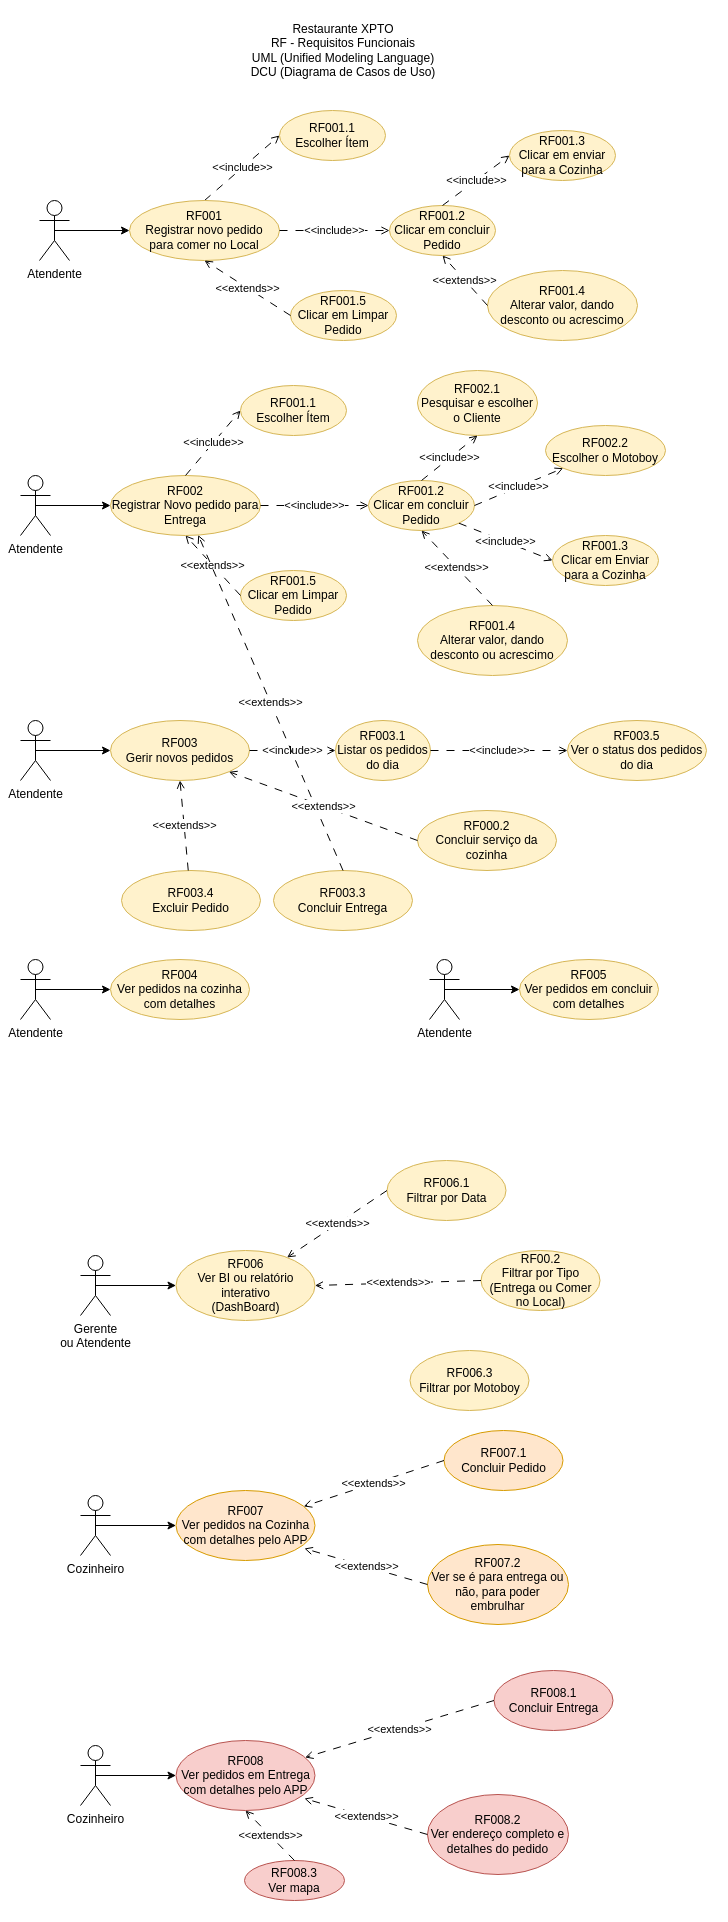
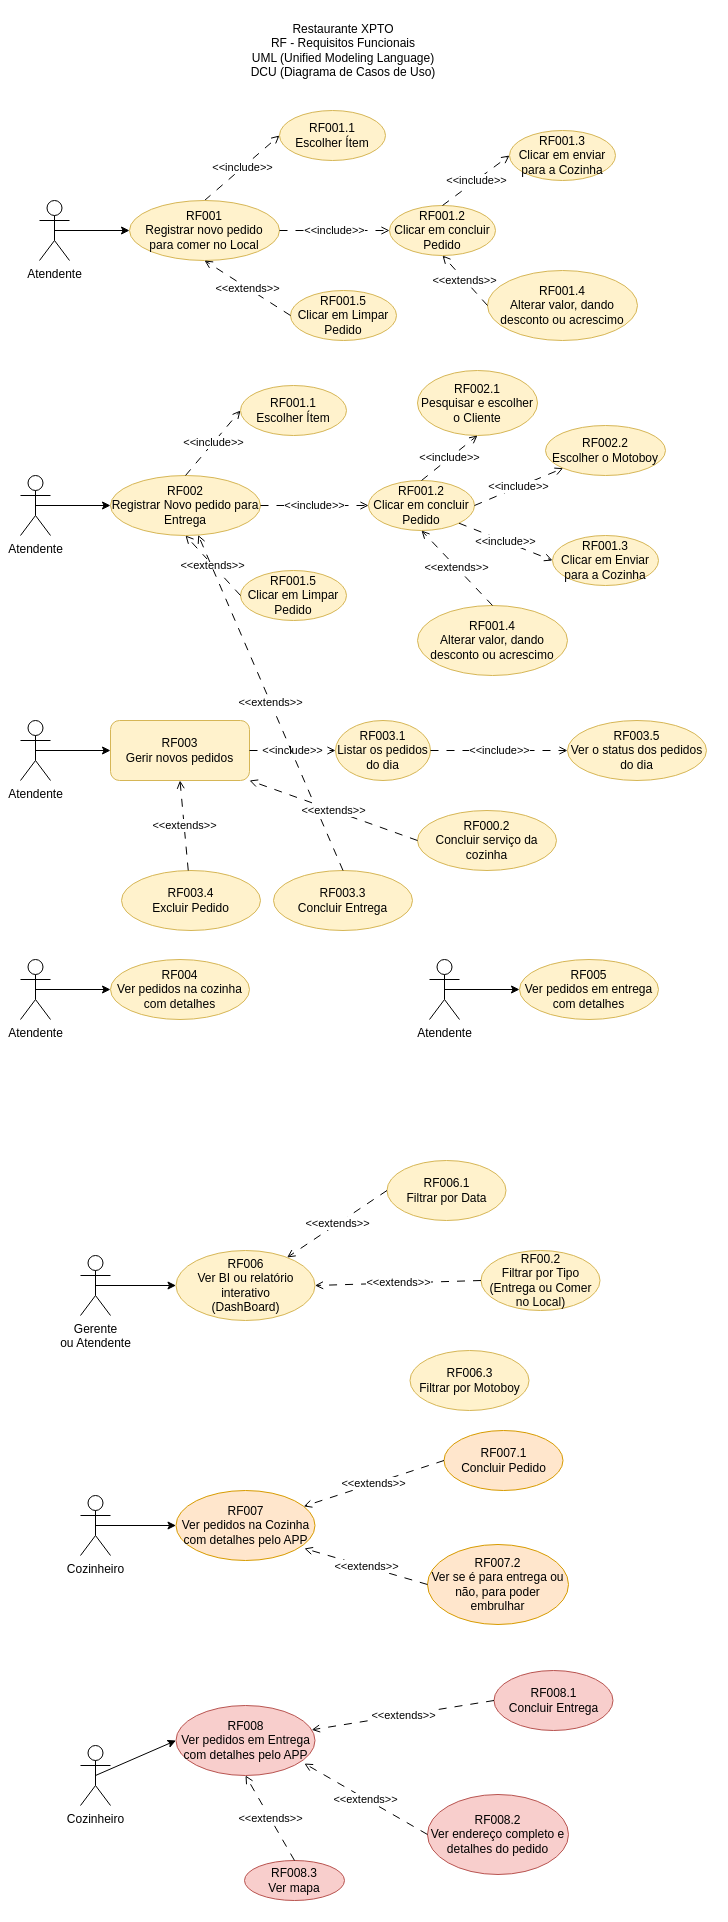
node "RF003 Gerir novos pedidos": shape ellipse -> rounded rectangle
node "RF005 Ver pedidos em concluir com detalhes": label "RF005 Ver pedidos em concluir com detalhes" -> "RF005 Ver pedidos em entrega com detalhes"
node "RF008 Ver pedidos em Entrega com detalhes pelo APP": moved (246, 1776) -> (246, 1741)
